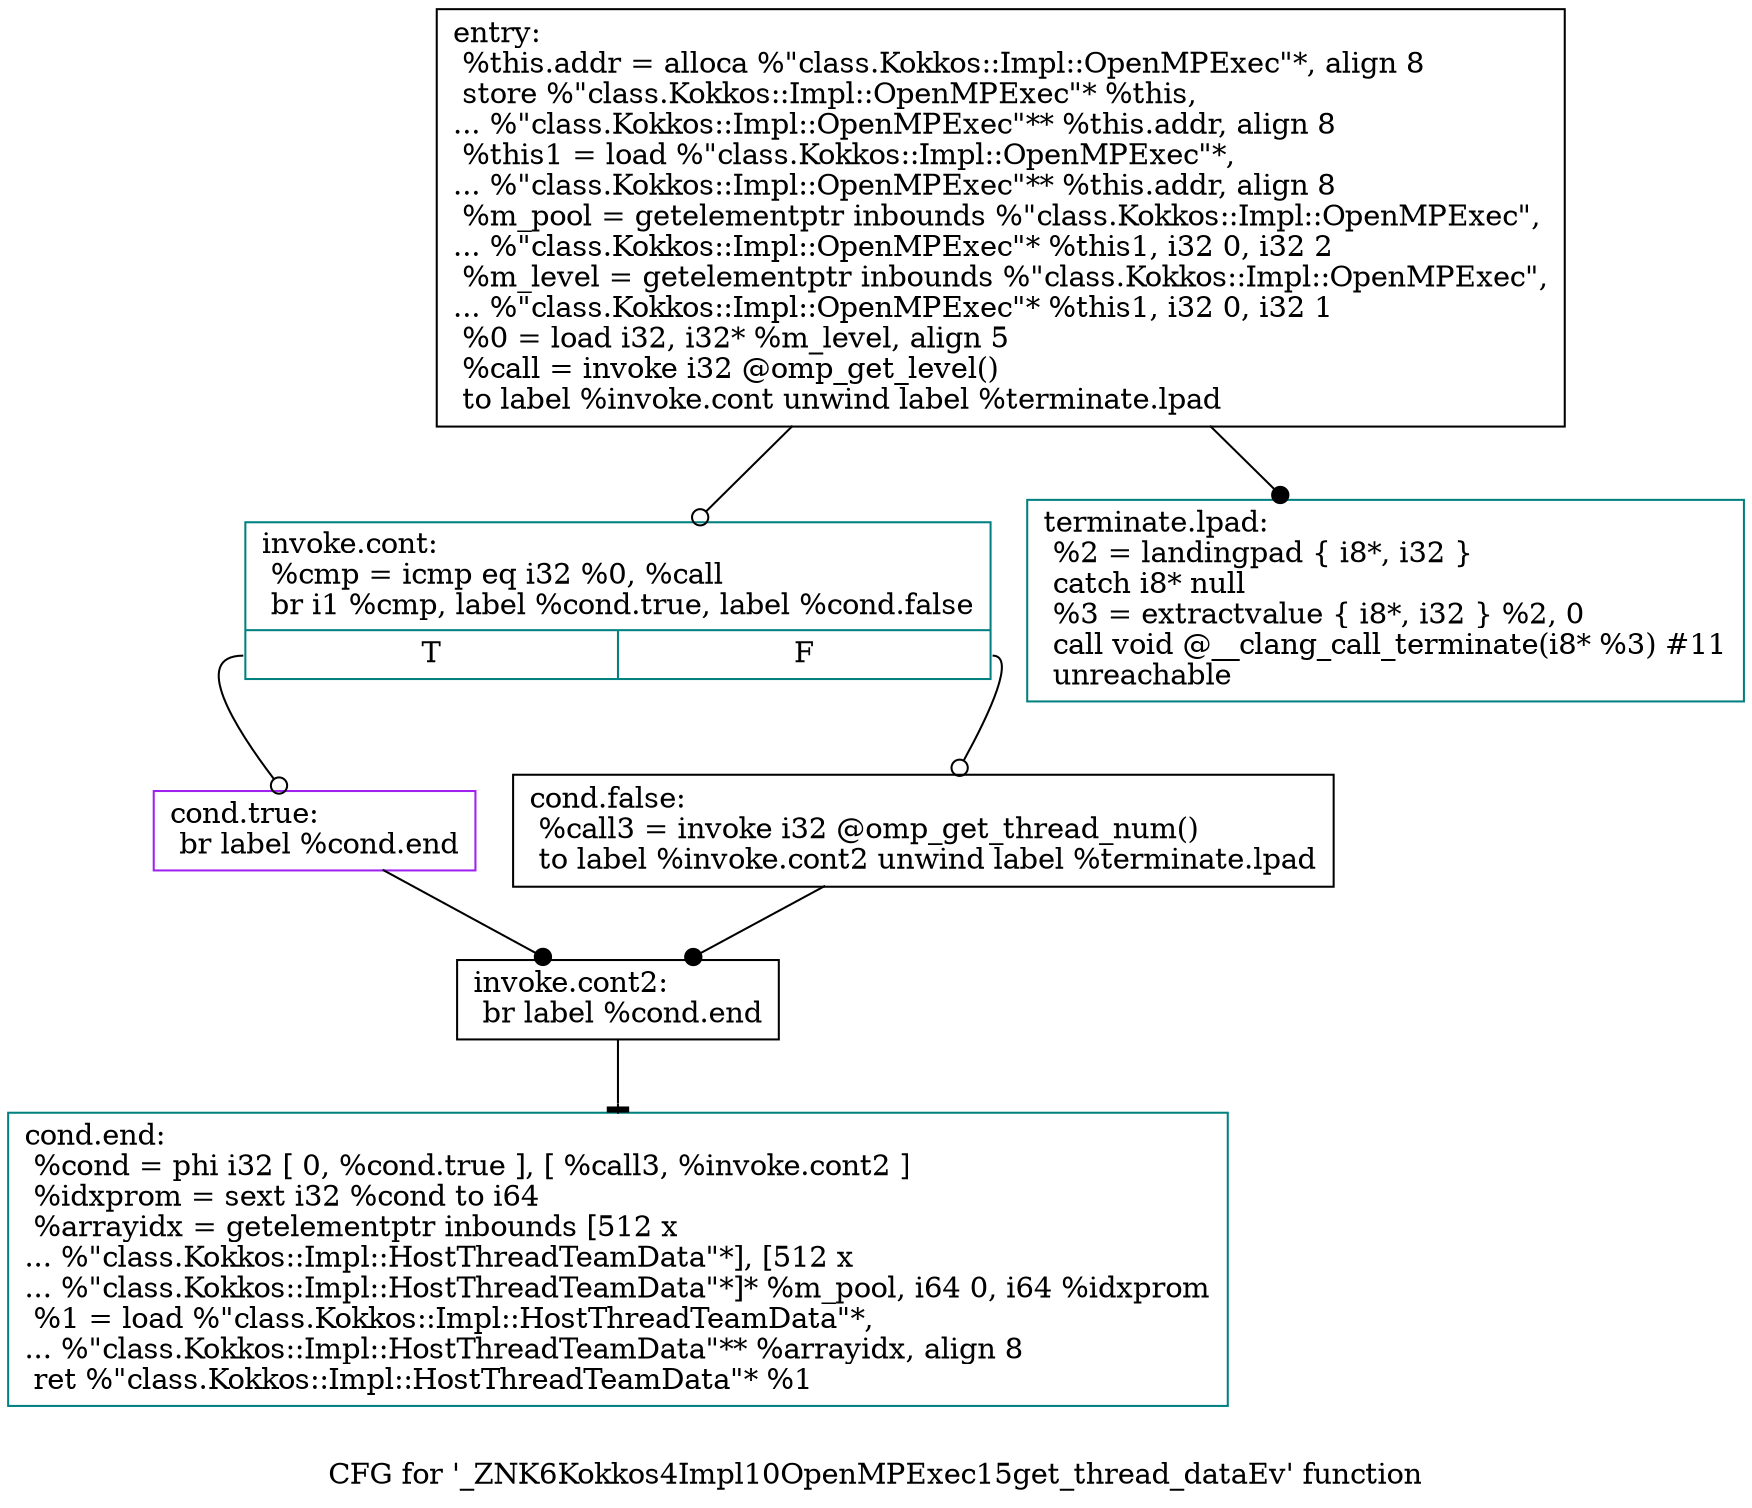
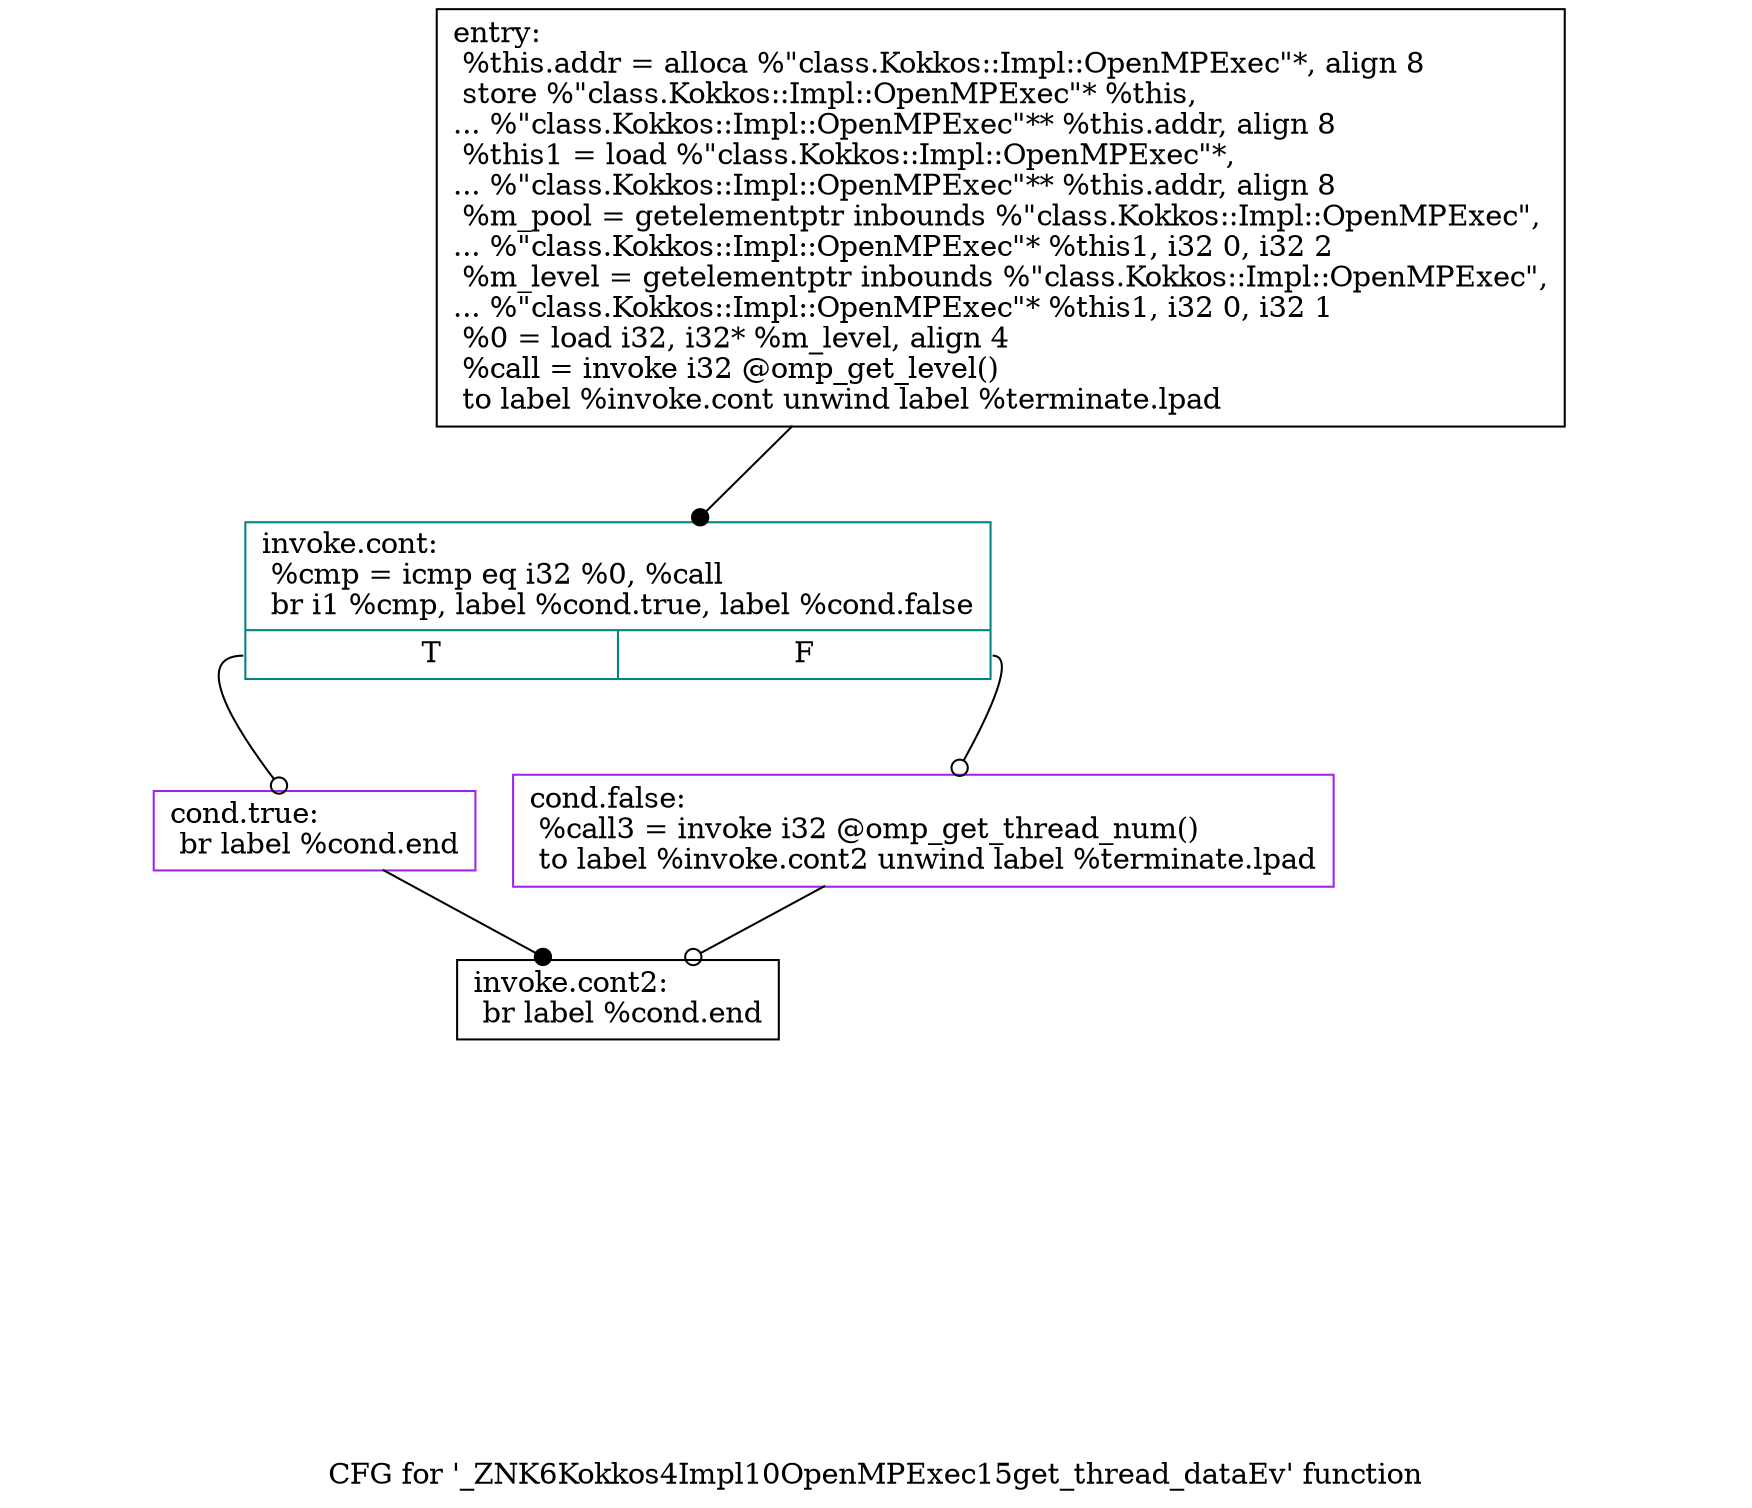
node "entry:": text "%0 = load i32, i32* %m_level, align 5" -> "%0 = load i32, i32* %m_level, align 4"
edge "entry:" -> "invoke.cont:": arrowhead odot -> dot
node "terminate.lpad:": removed
node "cond.false:": color black -> purple
edge "cond.false:" -> "invoke.cont2:": arrowhead dot -> odot
node "cond.end:": removed
